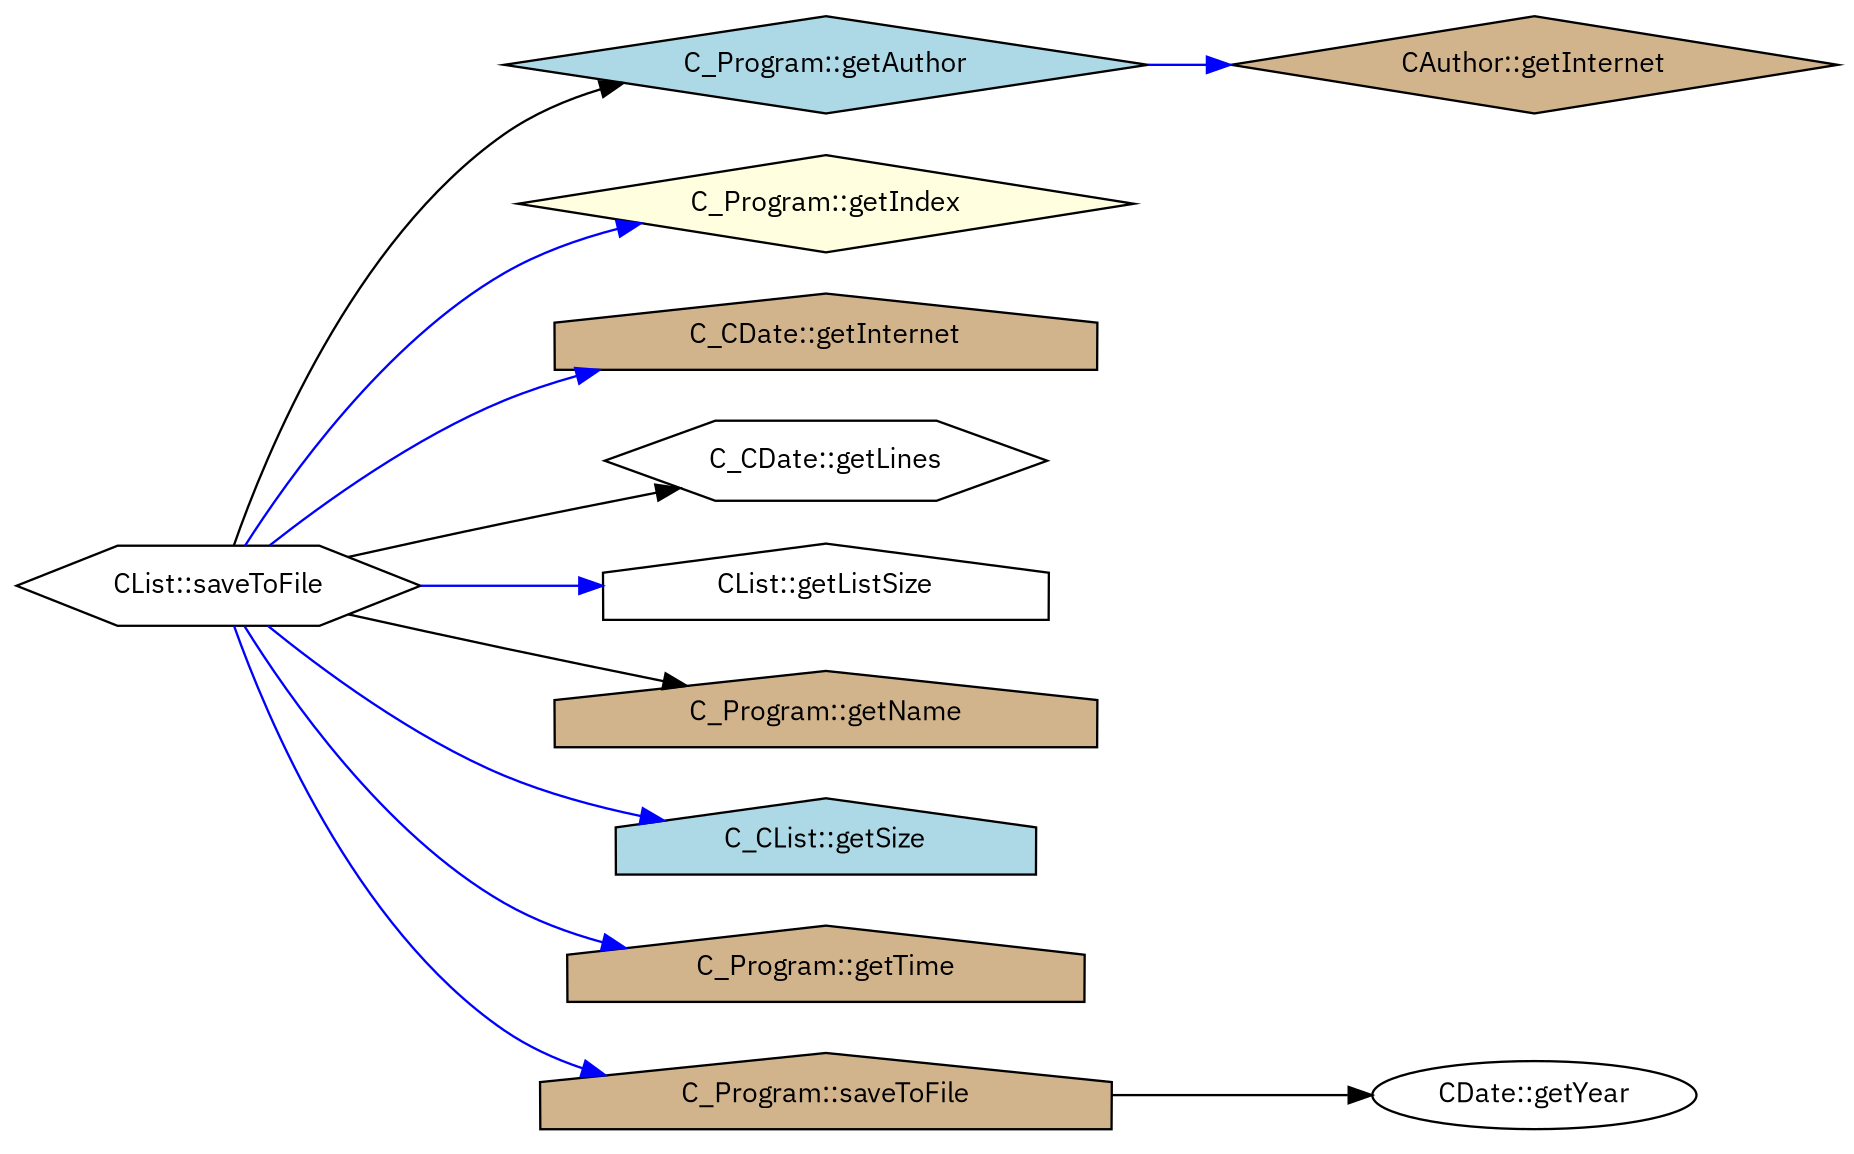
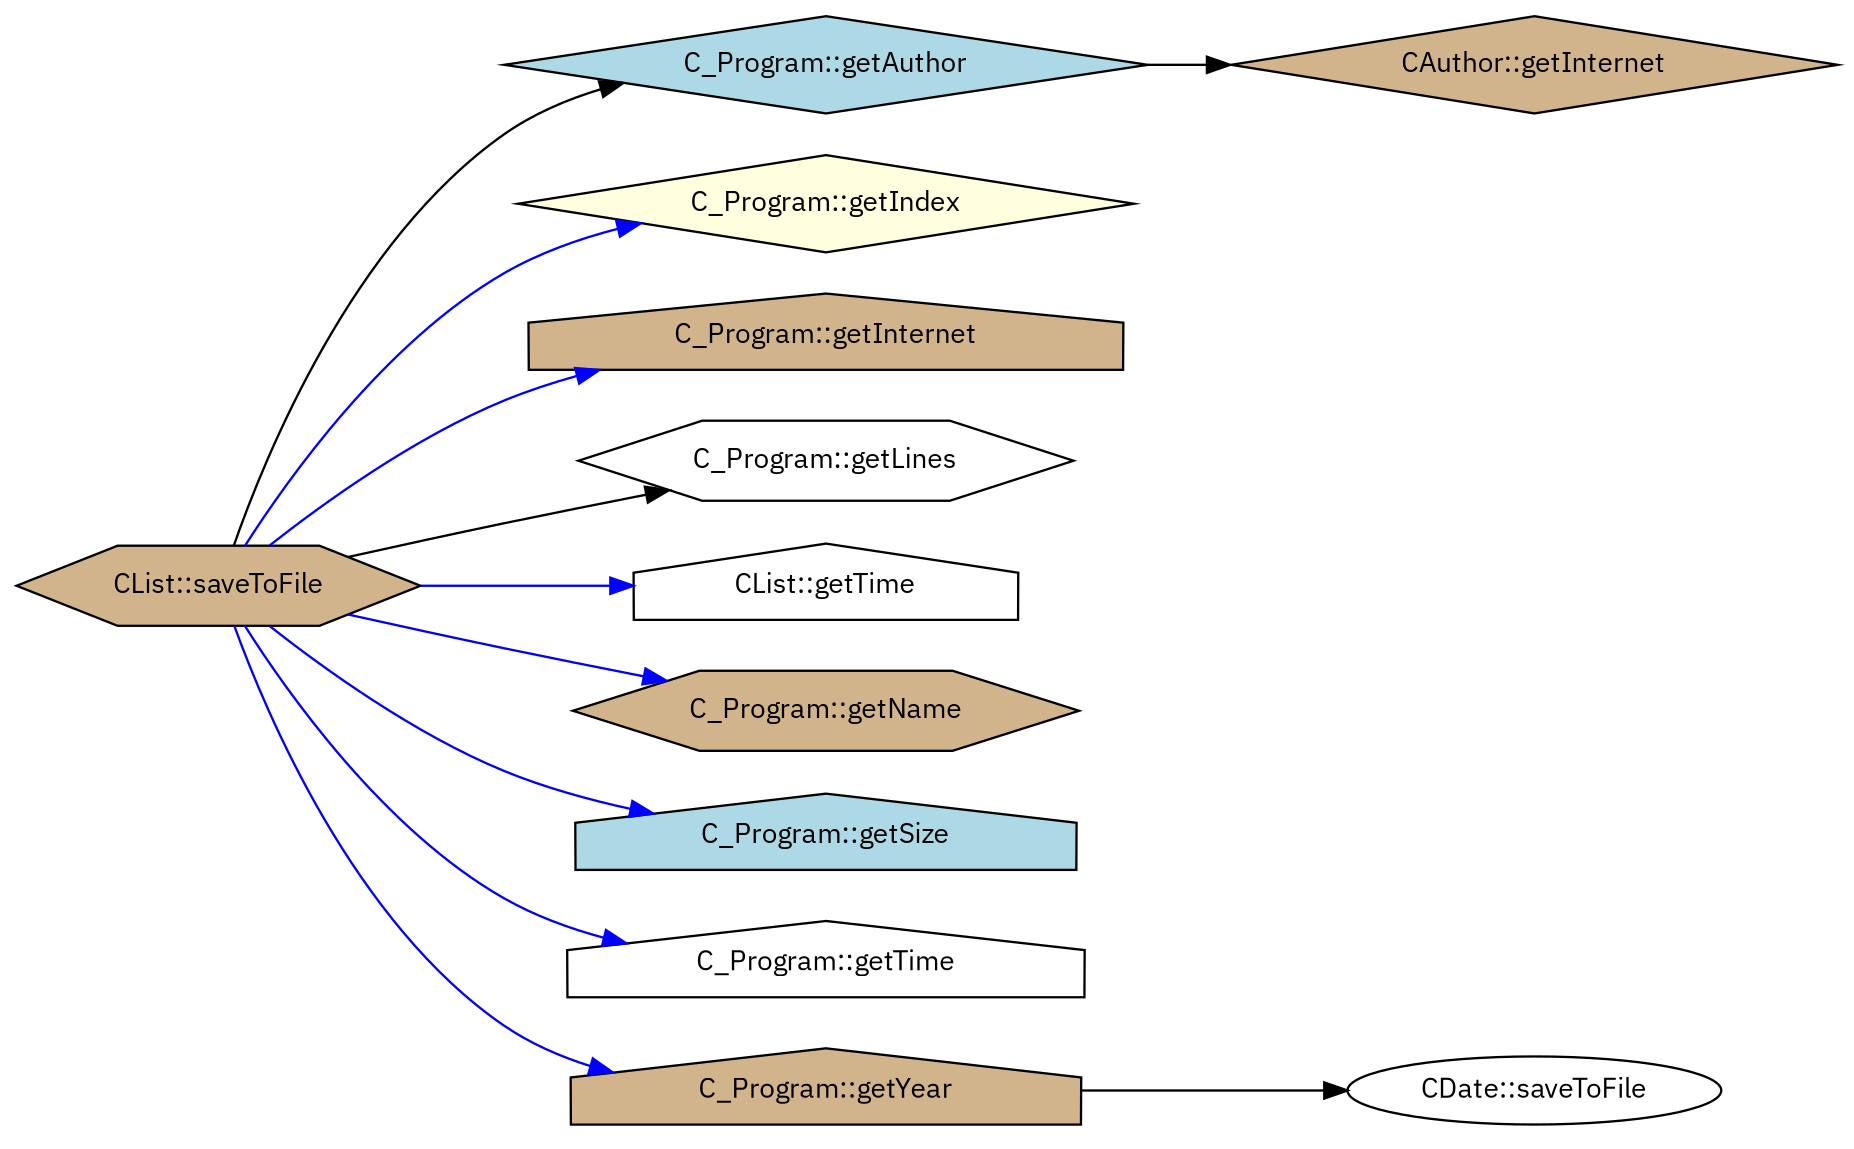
edge "C_Program::getAuthor" -> "CAuthor::getInternet": color blue -> black
node "C_CDate::getInternet": label "C_CDate::getInternet" -> "C_Program::getInternet"
node "C_CDate::getLines": label "C_CDate::getLines" -> "C_Program::getLines"
node "CList::saveToFile": fillcolor white -> tan
node "CList::getListSize": label "CList::getListSize" -> "CList::getTime"
edge "CList::saveToFile" -> "C_Program::getName": color black -> blue
node "C_Program::getName": shape house -> hexagon
node "C_CList::getSize": label "C_CList::getSize" -> "C_Program::getSize"
node "C_Program::getTime": fillcolor tan -> white
node "C_Program::saveToFile": label "C_Program::saveToFile" -> "C_Program::getYear"
node "CDate::getYear": label "CDate::getYear" -> "CDate::saveToFile"
